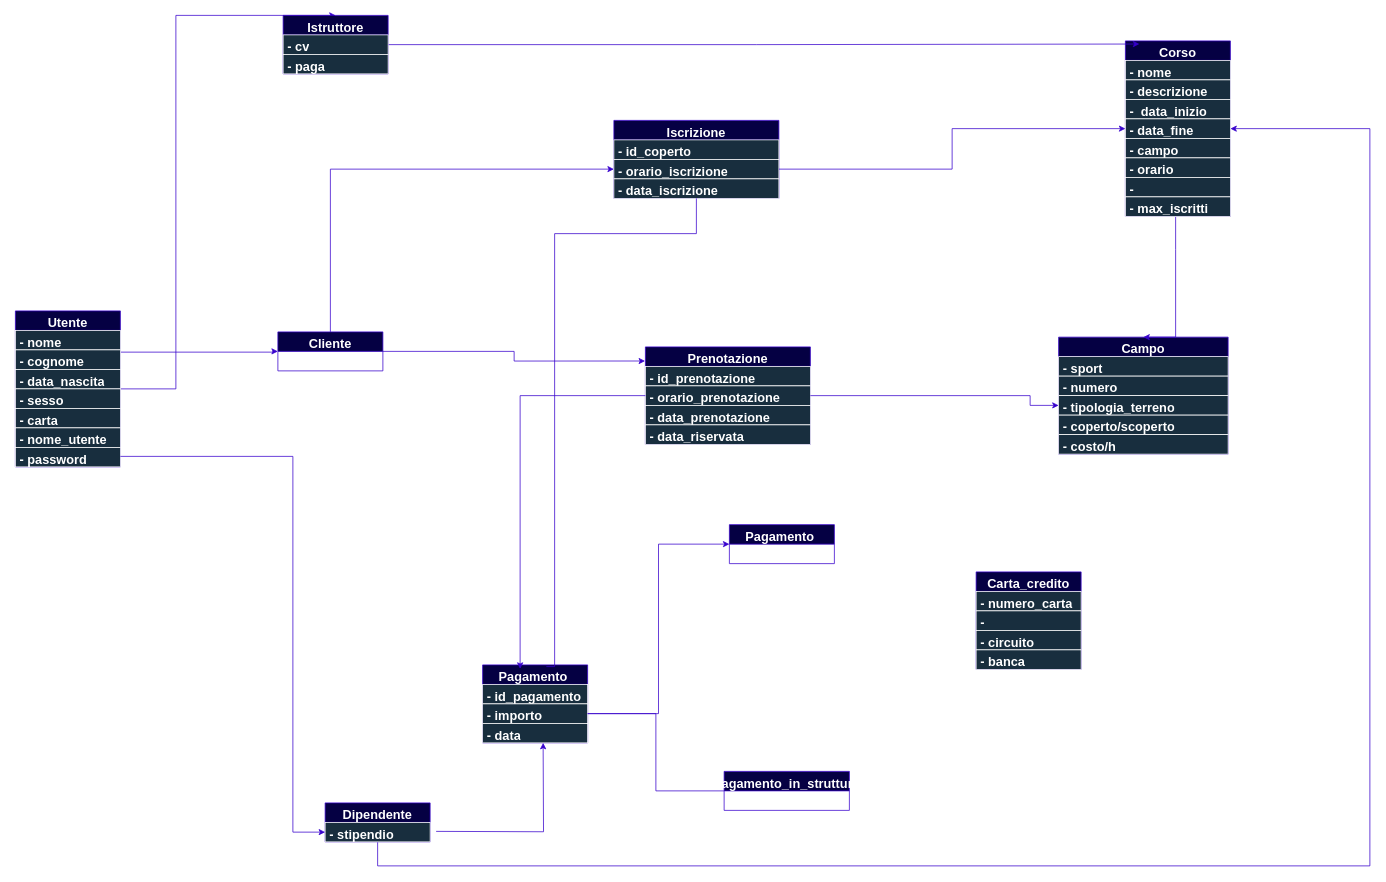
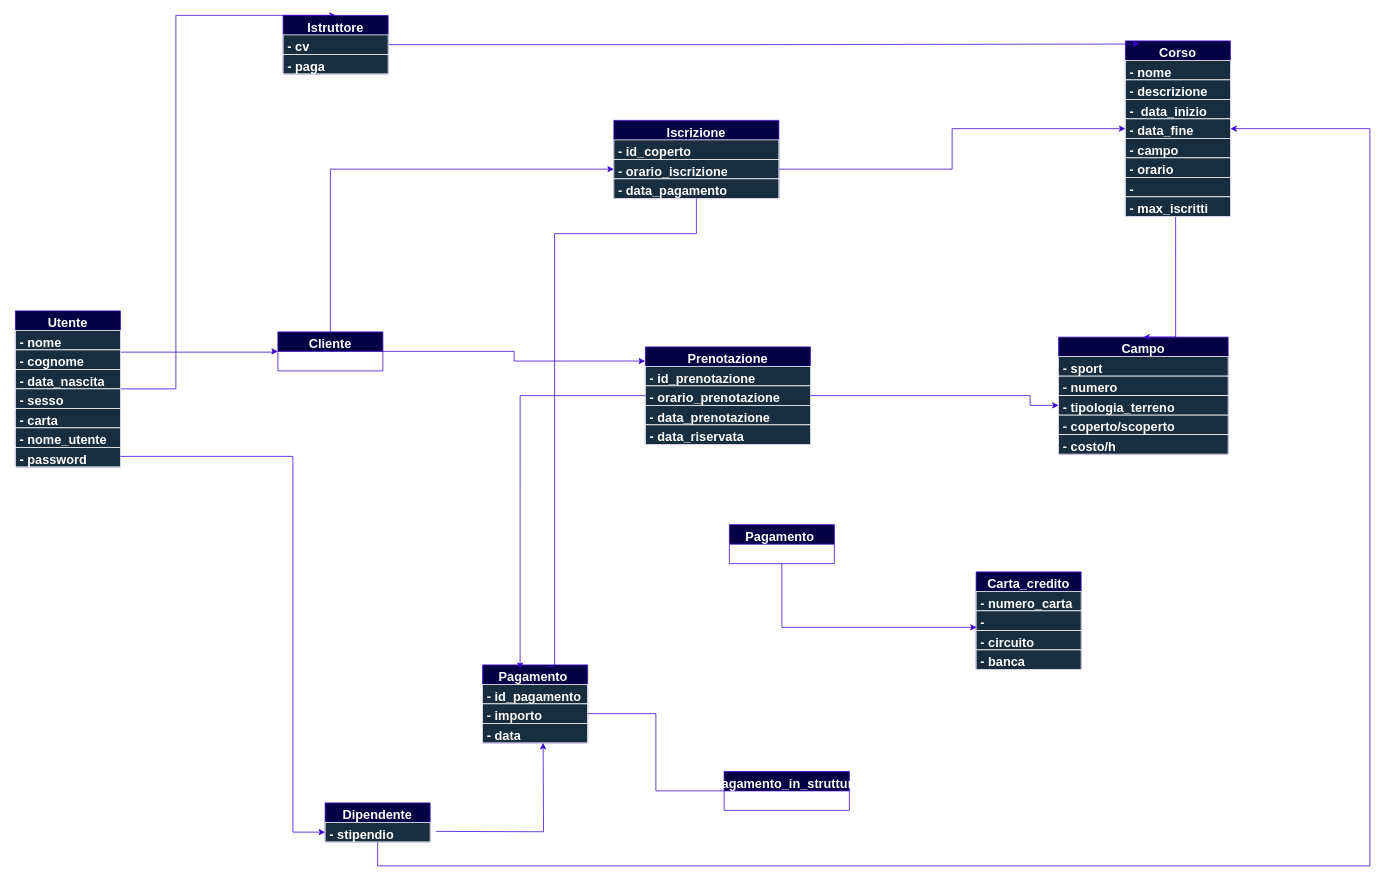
node "- data_iscrizione": label "- data_iscrizione" -> "- data_pagamento"
edge "Pagamento online" -> "- circuito": added
edge "- importo" -> "Pagamento online": removed
